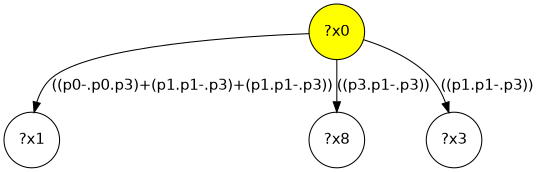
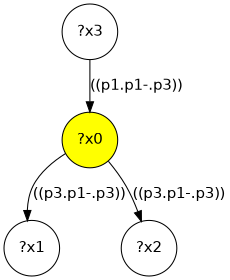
edge "?x0" -> "?x3": reversed
edge "?x0" -> "?x1": label "((p0-.p0.p3)+(p1.p1-.p3)+(p1.p1-.p3))" -> "((p3.p1-.p3))"
node "?x8": label "?x8" -> "?x2"
